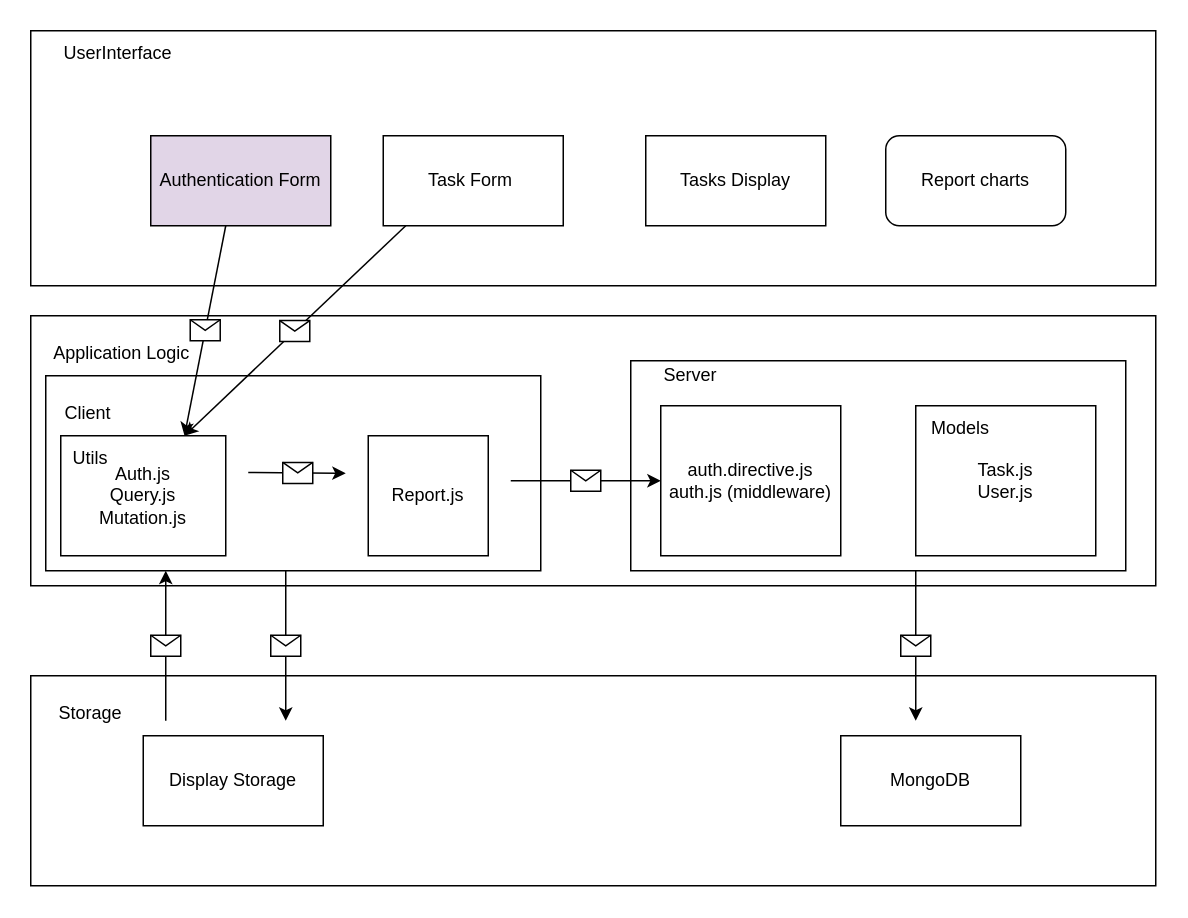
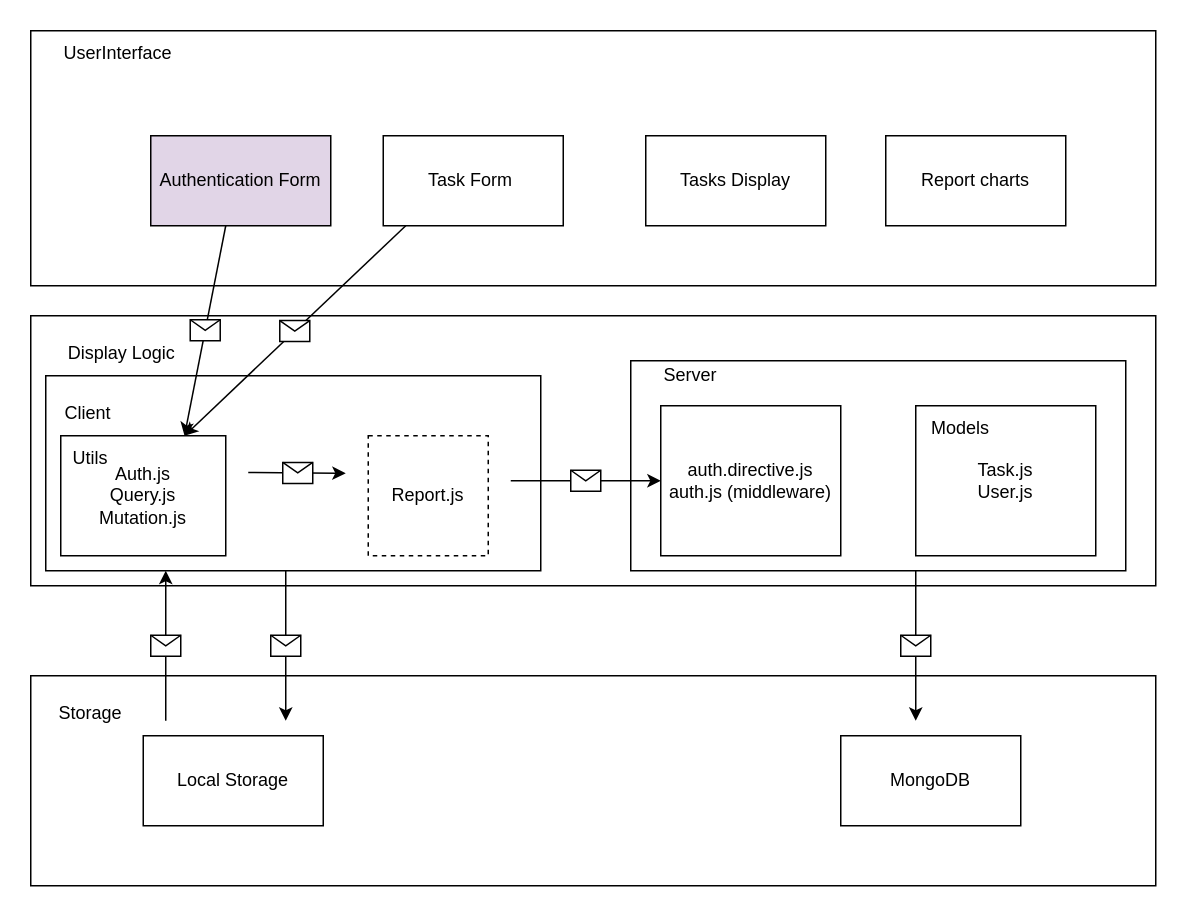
node "Report charts": shape rounded rectangle -> rectangle
node "Application Logic": label "Application Logic" -> "Display Logic"
node "Report.js": style solid -> dashed
node "Display Storage": label "Display Storage" -> "Local Storage"
